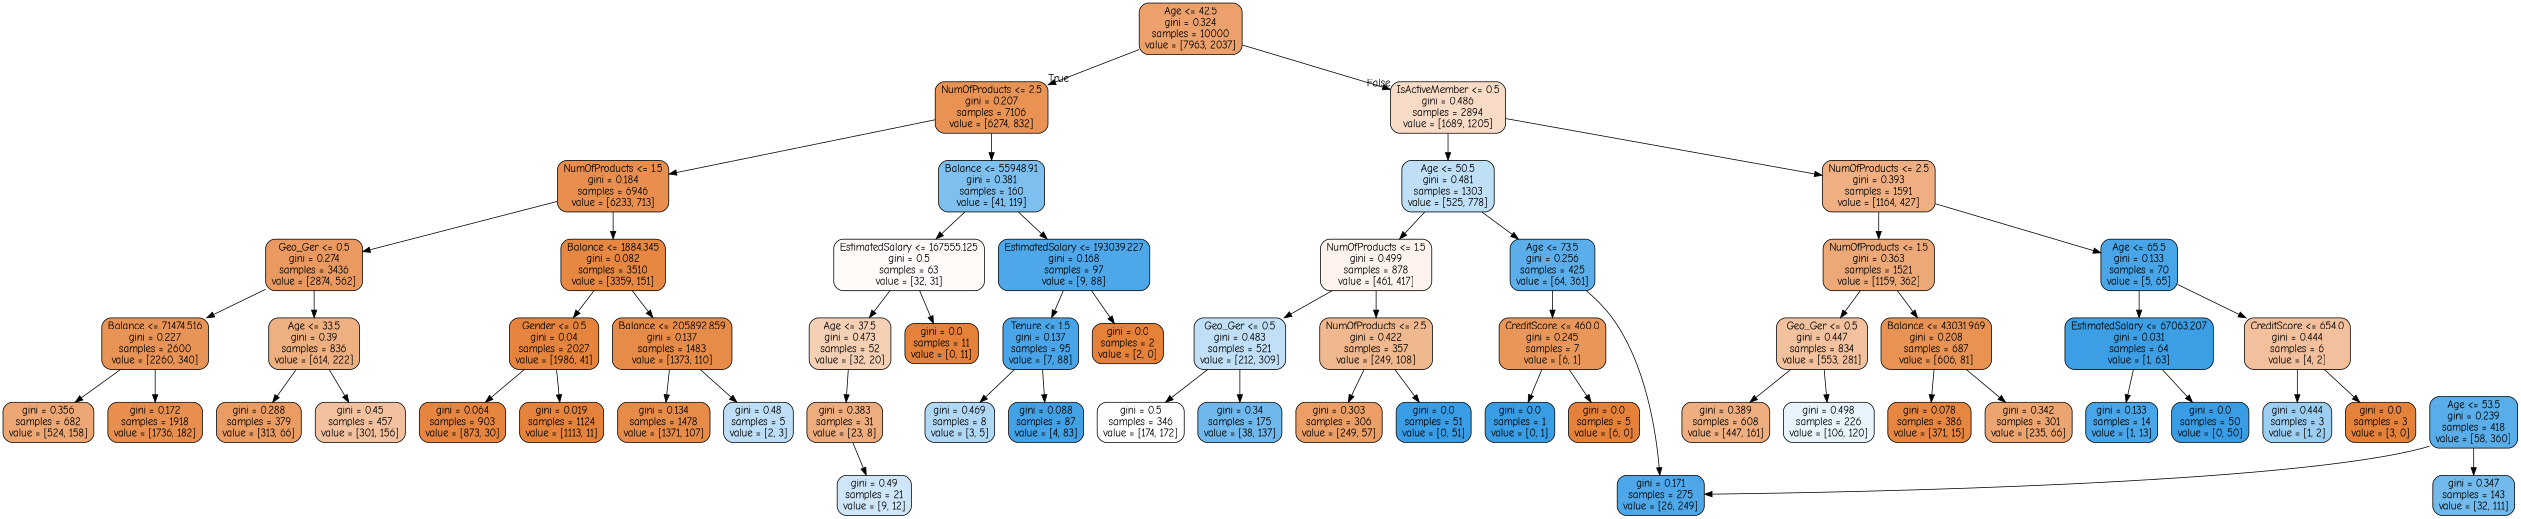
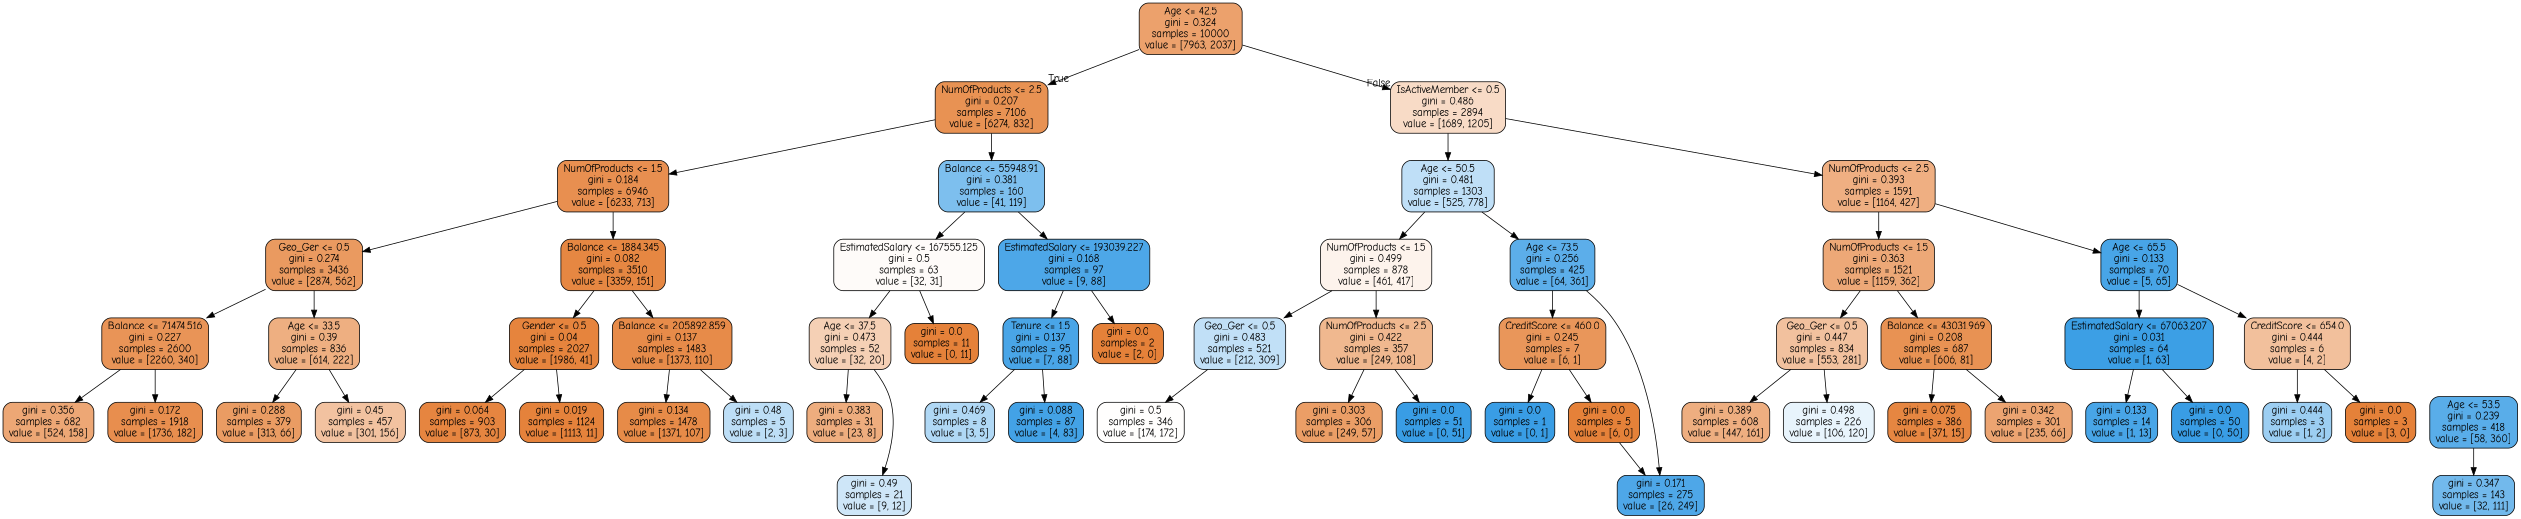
node "gini = 0.34 samples = 175 value = [38, 137]": removed
node "gini = 0.078 samples = 386 value = [371, 15]": label "gini = 0.078 samples = 386 value = [371, 15]" -> "gini = 0.075 samples = 386 value = [371, 15]"
edge "gini = 0.383 samples = 31 value = [23, 8]" -> "gini = 0.49 samples = 21 value = [9, 12]": now "Age <= 37.5 gini = 0.473 samples = 52 value = [32, 20]" -> "gini = 0.49 samples = 21 value = [9, 12]"
edge "Age <= 53.5 gini = 0.239 samples = 418 value = [58, 360]" -> "gini = 0.171 samples = 275 value = [26, 249]": now "gini = 0.0 samples = 5 value = [6, 0]" -> "gini = 0.171 samples = 275 value = [26, 249]"
